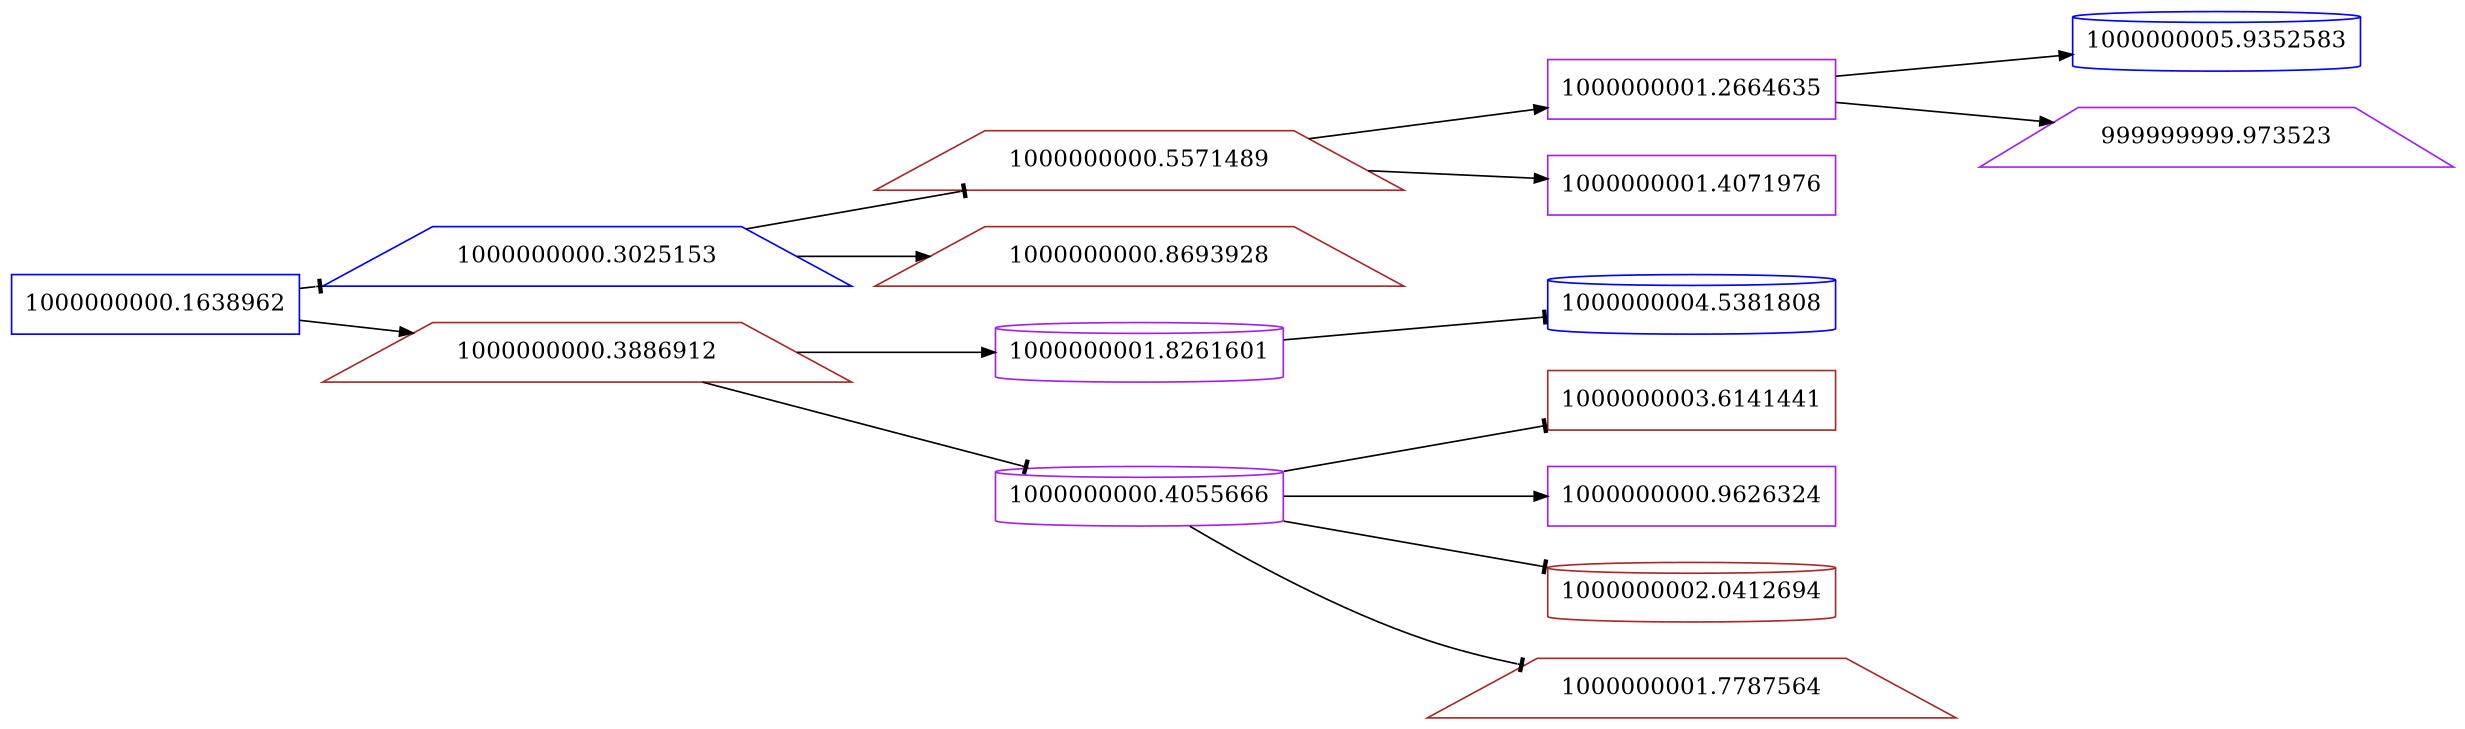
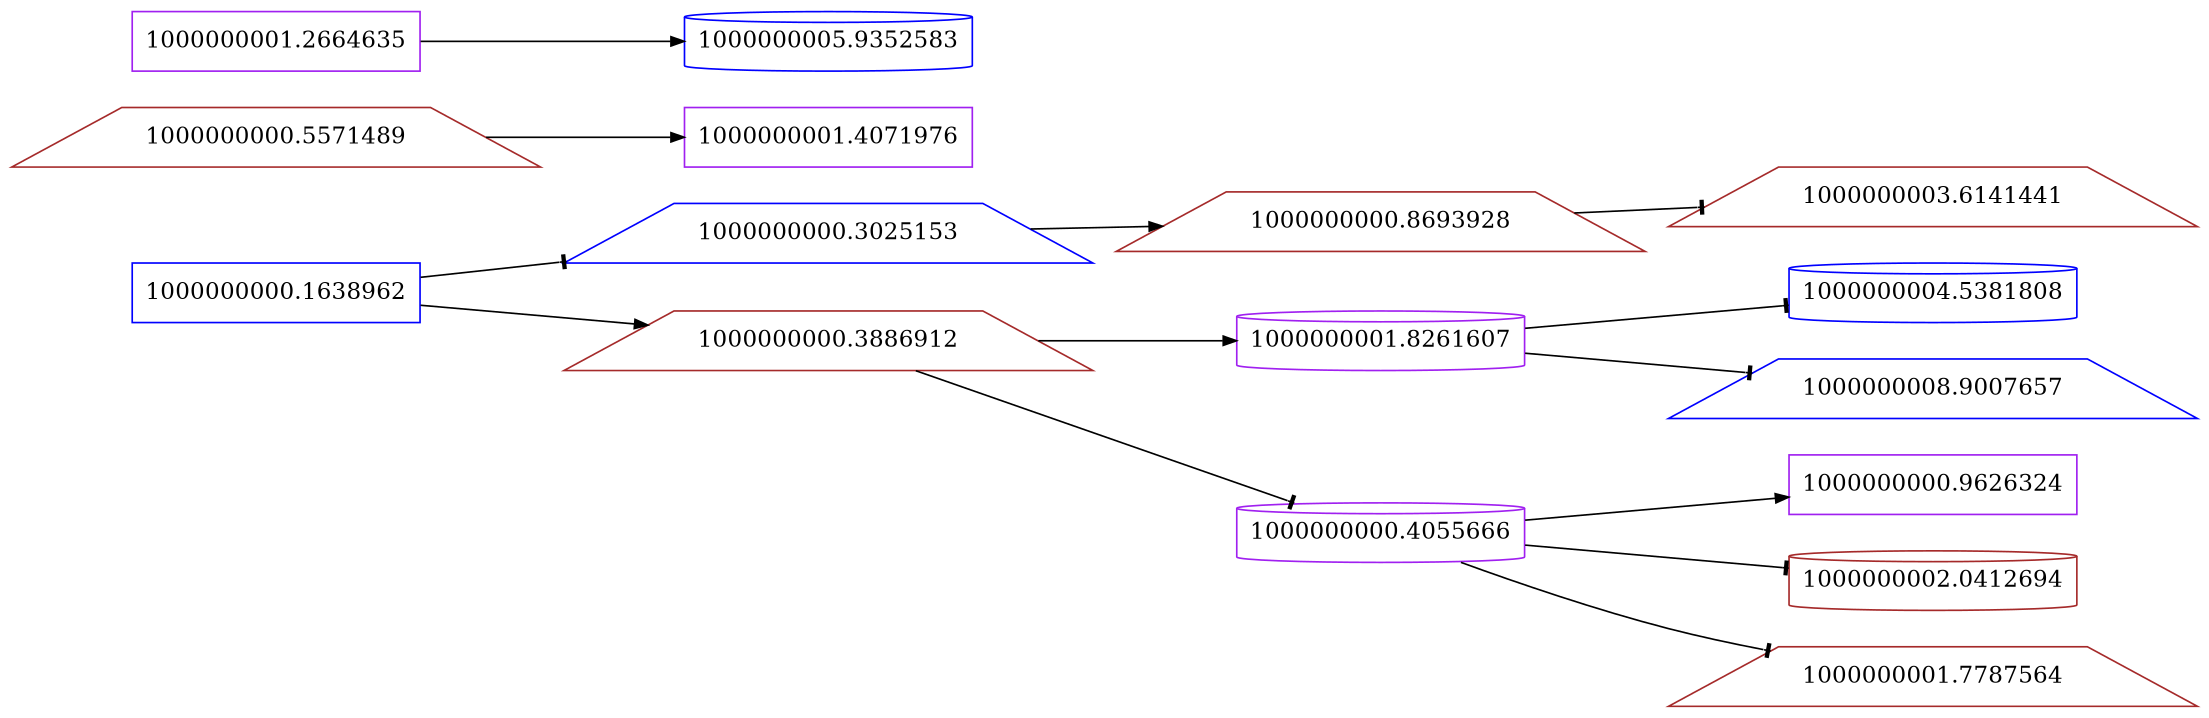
edge "1000000000.5571489" -> "1000000001.2664635": removed
node "999999999.973523": removed
edge "1000000000.3025153" -> "1000000000.5571489": removed
node "1000000001.8261601": label "1000000001.8261601" -> "1000000001.8261607"
node "1000000008.9007657": added
node "1000000003.6141441": shape box -> trapezium
edge "1000000000.4055666" -> "1000000003.6141441": now "1000000000.8693928" -> "1000000003.6141441"
